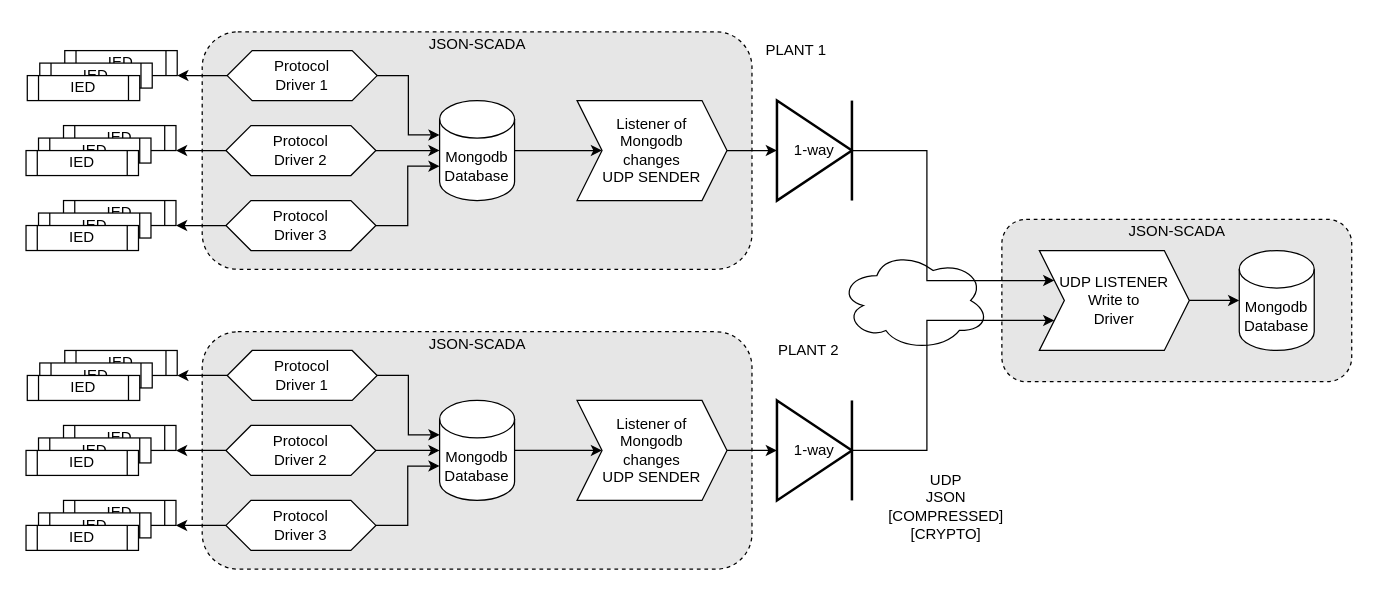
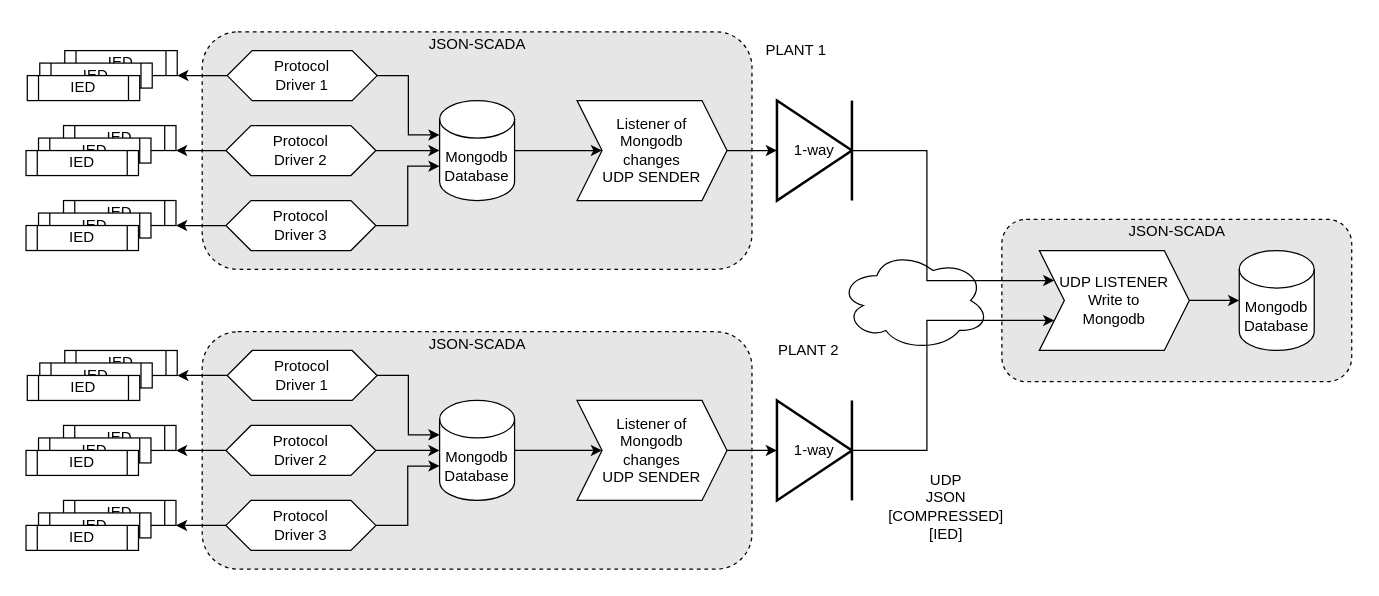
node "UDP LISTENER Write to Driver": label "UDP LISTENER Write to Driver" -> "UDP LISTENER Write to Mongodb"
node "UDP JSON [COMPRESSED] [CRYPTO]": label "UDP JSON [COMPRESSED] [CRYPTO]" -> "UDP JSON [COMPRESSED] [IED]"
